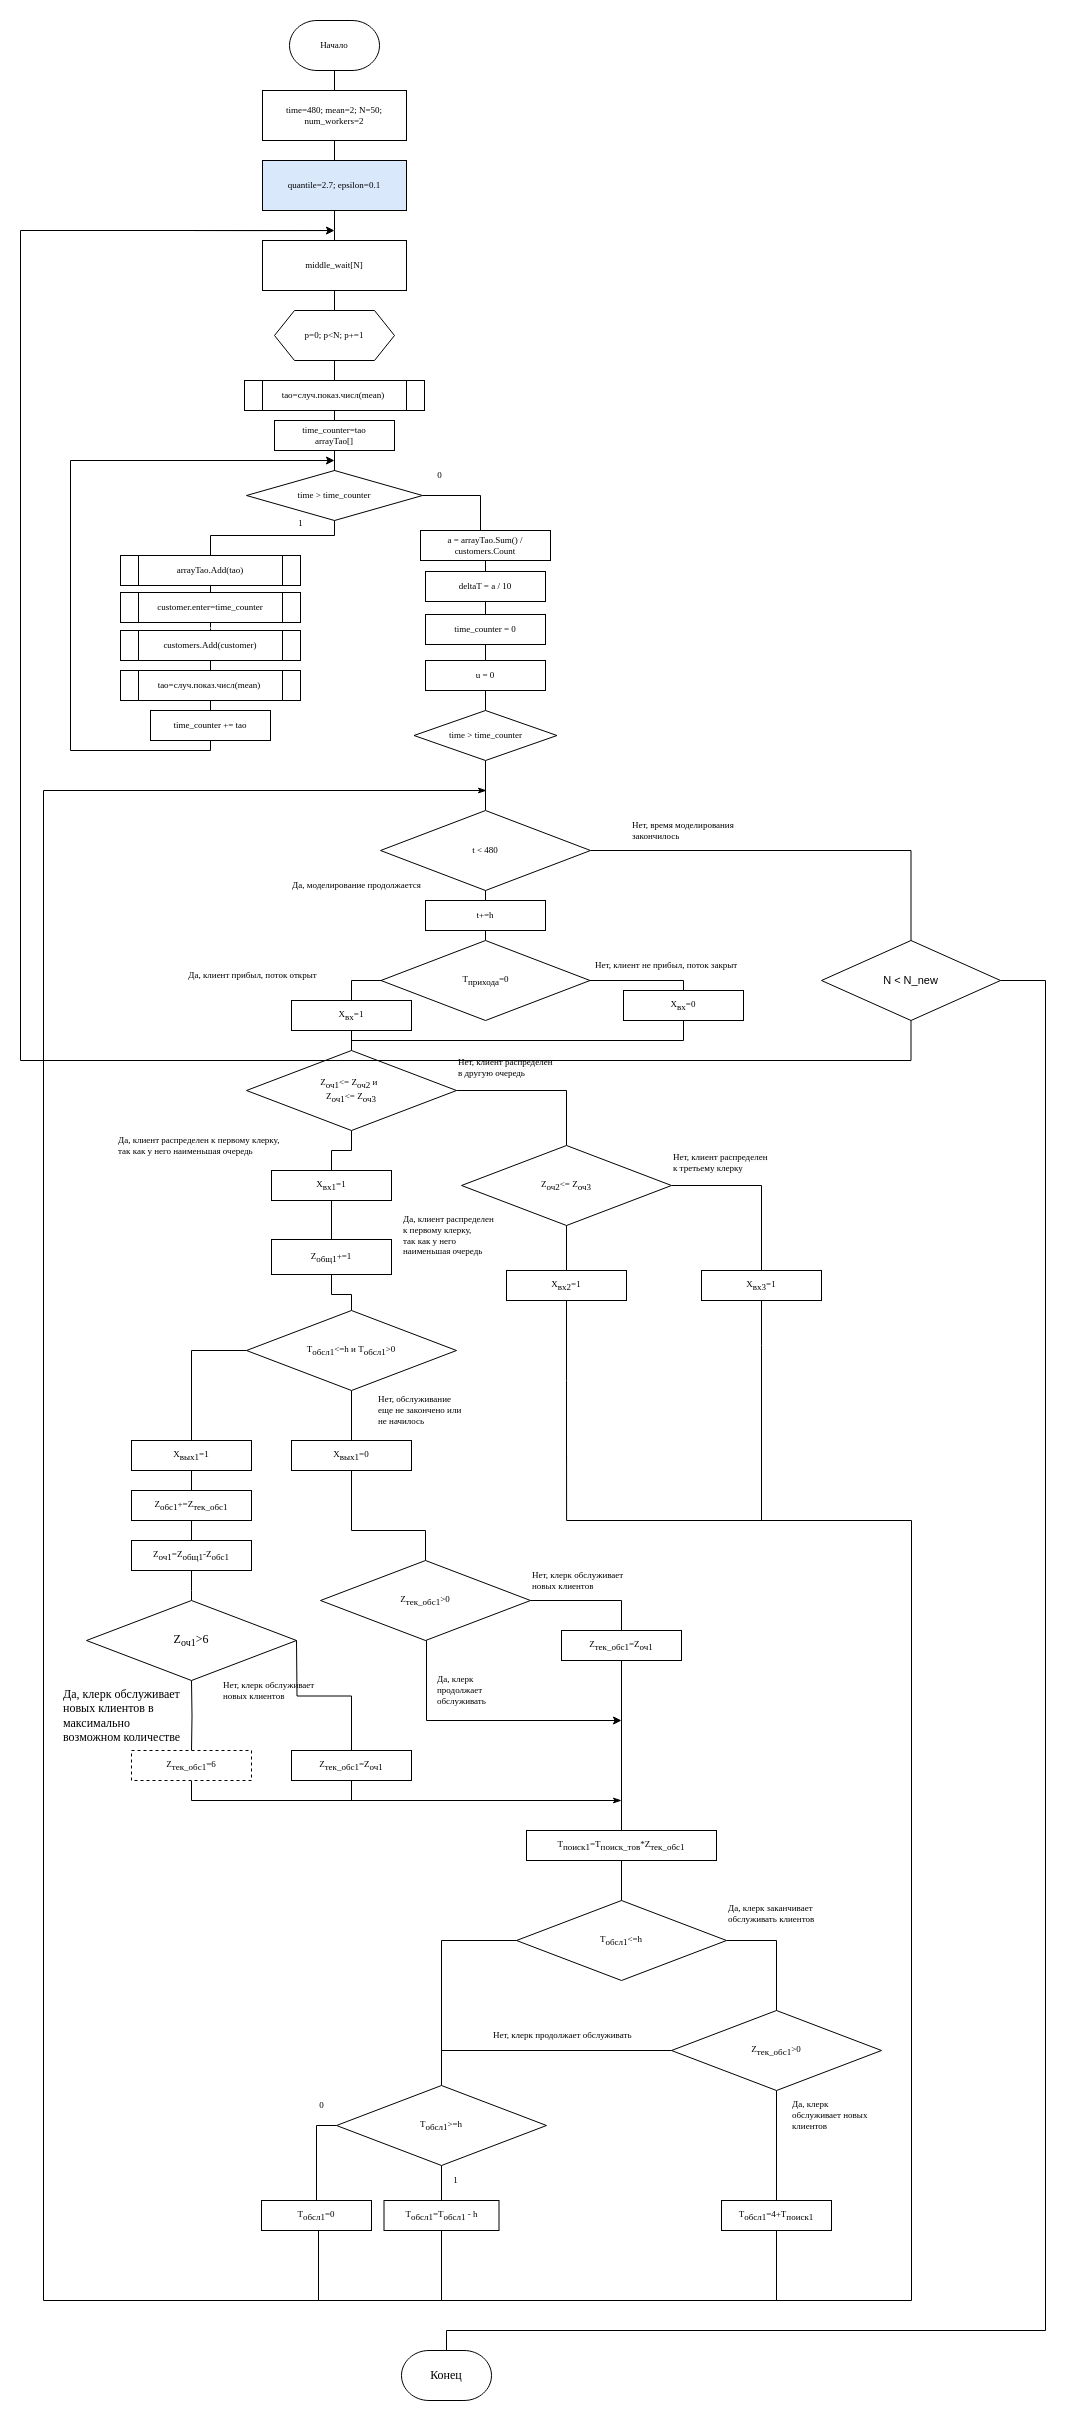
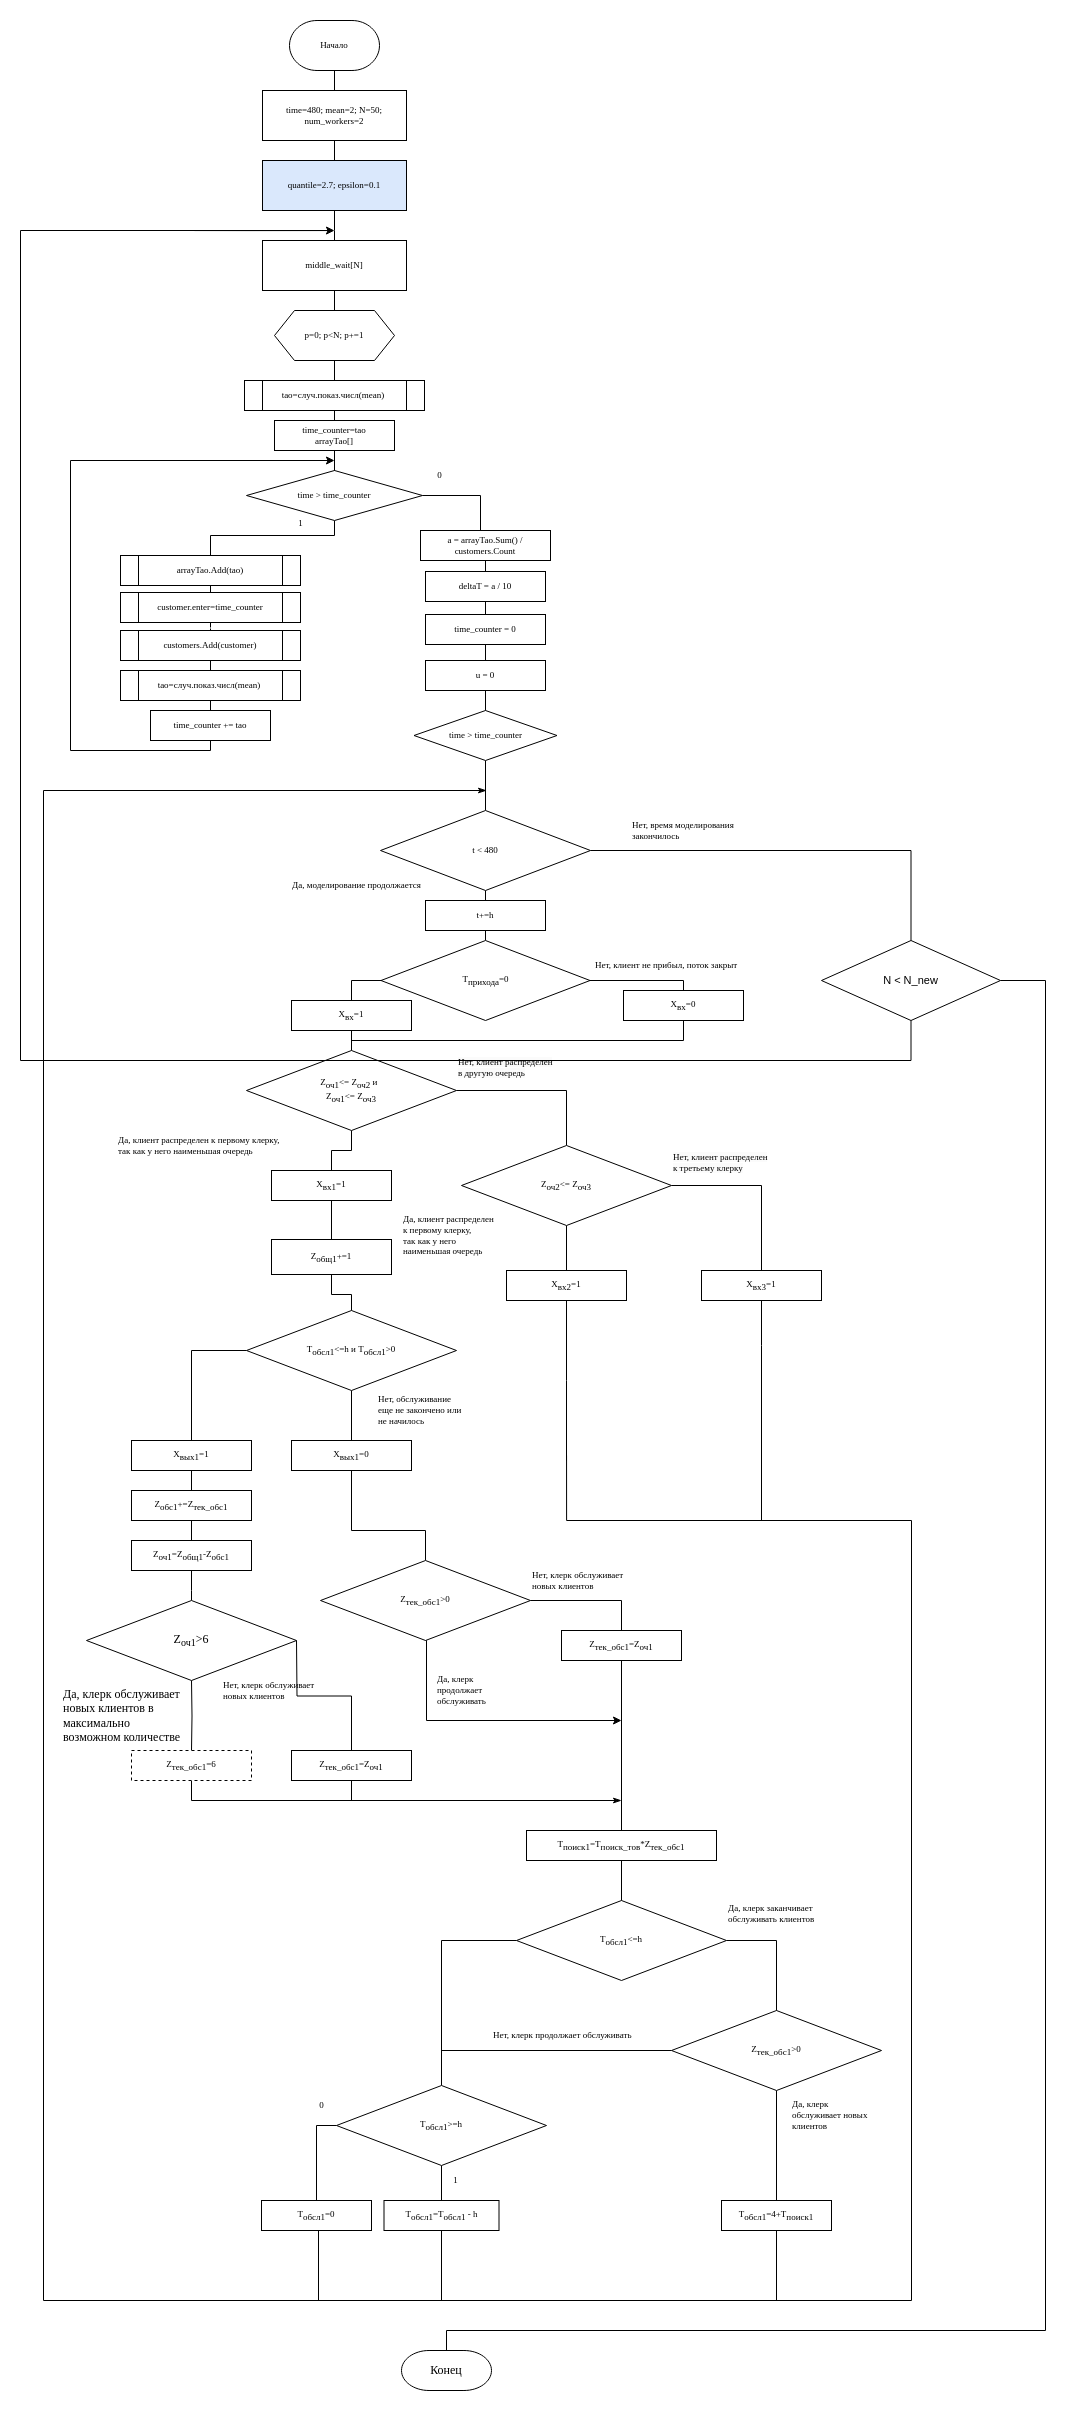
node "Да, клиент прибыл, поток открыт": removed
node "Конец": size 90x50 -> 90x40
